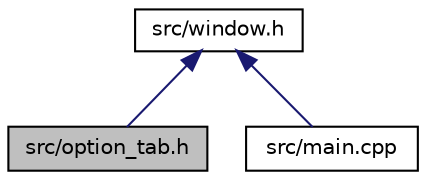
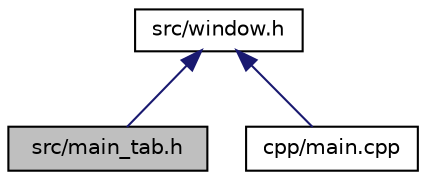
node "src/option_tab.h": label "src/option_tab.h" -> "src/main_tab.h"
node "src/main.cpp": label "src/main.cpp" -> "cpp/main.cpp"
